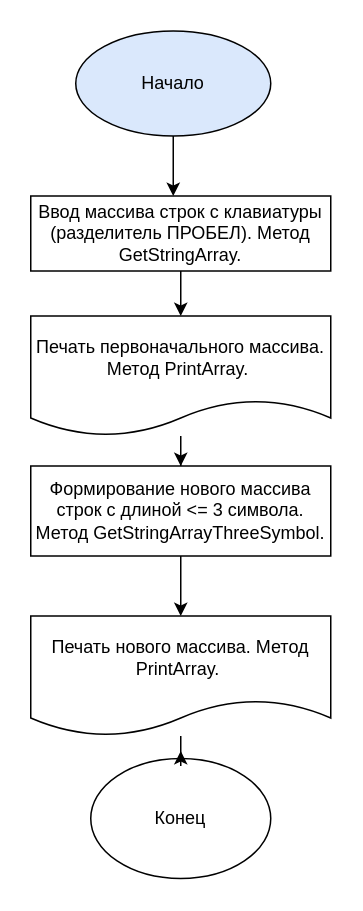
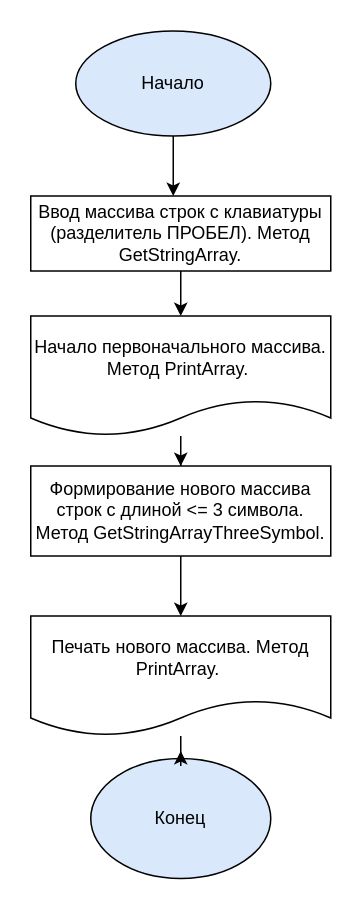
node "Печать первоначального массива. Метод PrintArray.": label "Печать первоначального массива. Метод PrintArray." -> "Начало первоначального массива. Метод PrintArray."
node "Конец": fillcolor #ffffff -> #dae8fc
